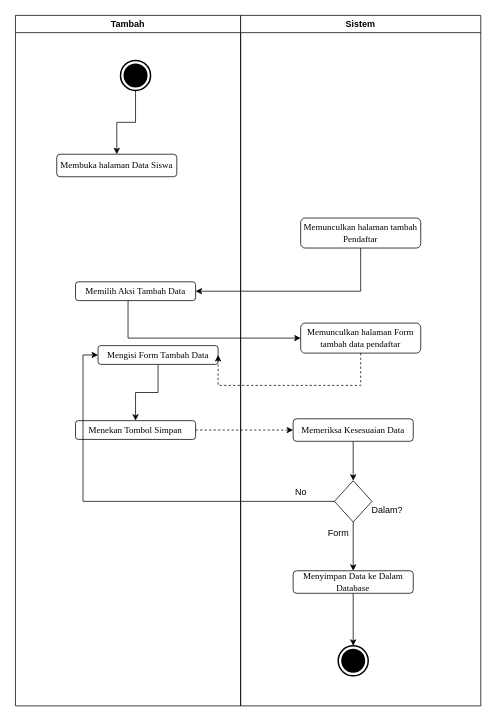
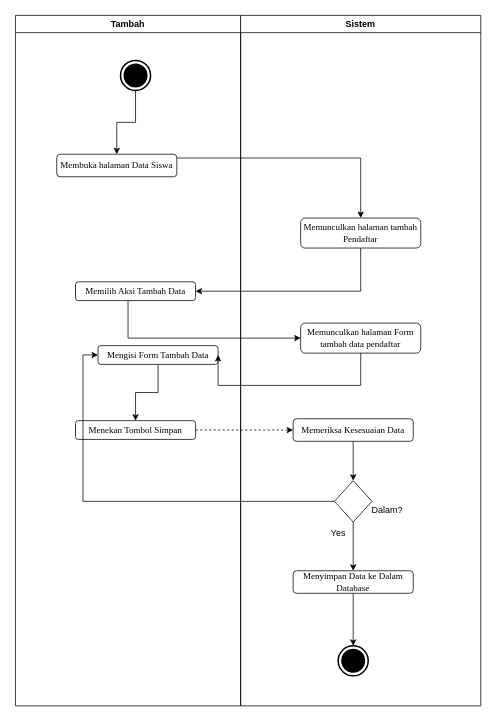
edge "Membuka halaman Data Siswa" -> "Memunculkan halaman tambah Pendaftar": added
edge "Memunculkan halaman Form tambah data pendaftar" -> "Mengisi Form Tambah Data": style dashed -> solid
node "No": removed
node "Form": label "Form" -> "Yes"
